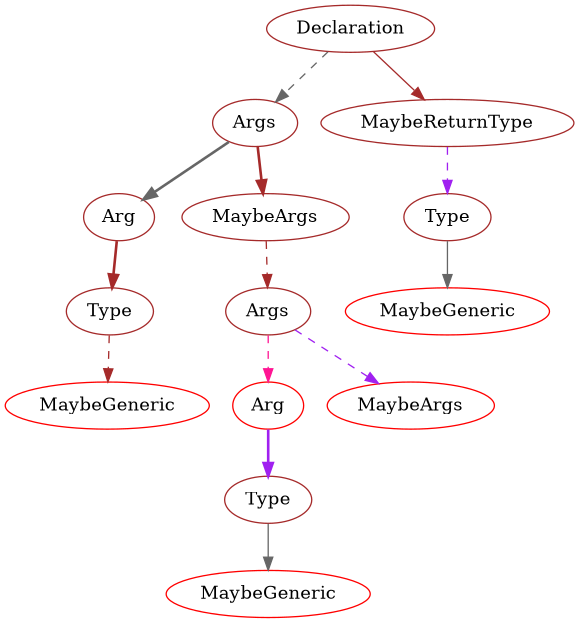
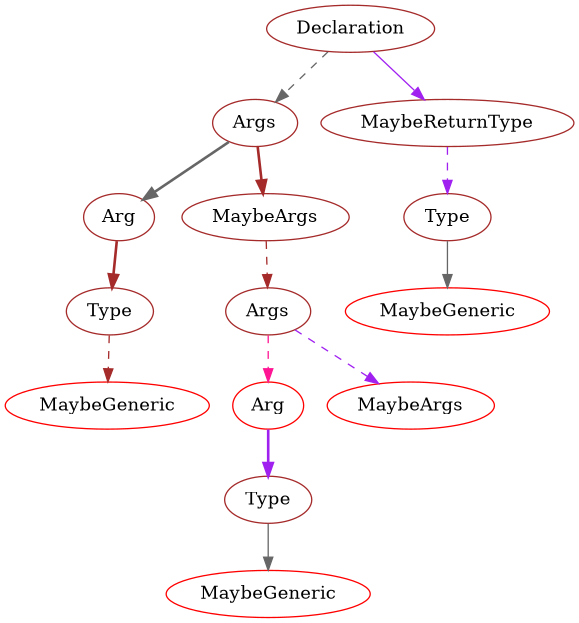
edge "Declaration" -> "MaybeReturnType": color brown -> purple
